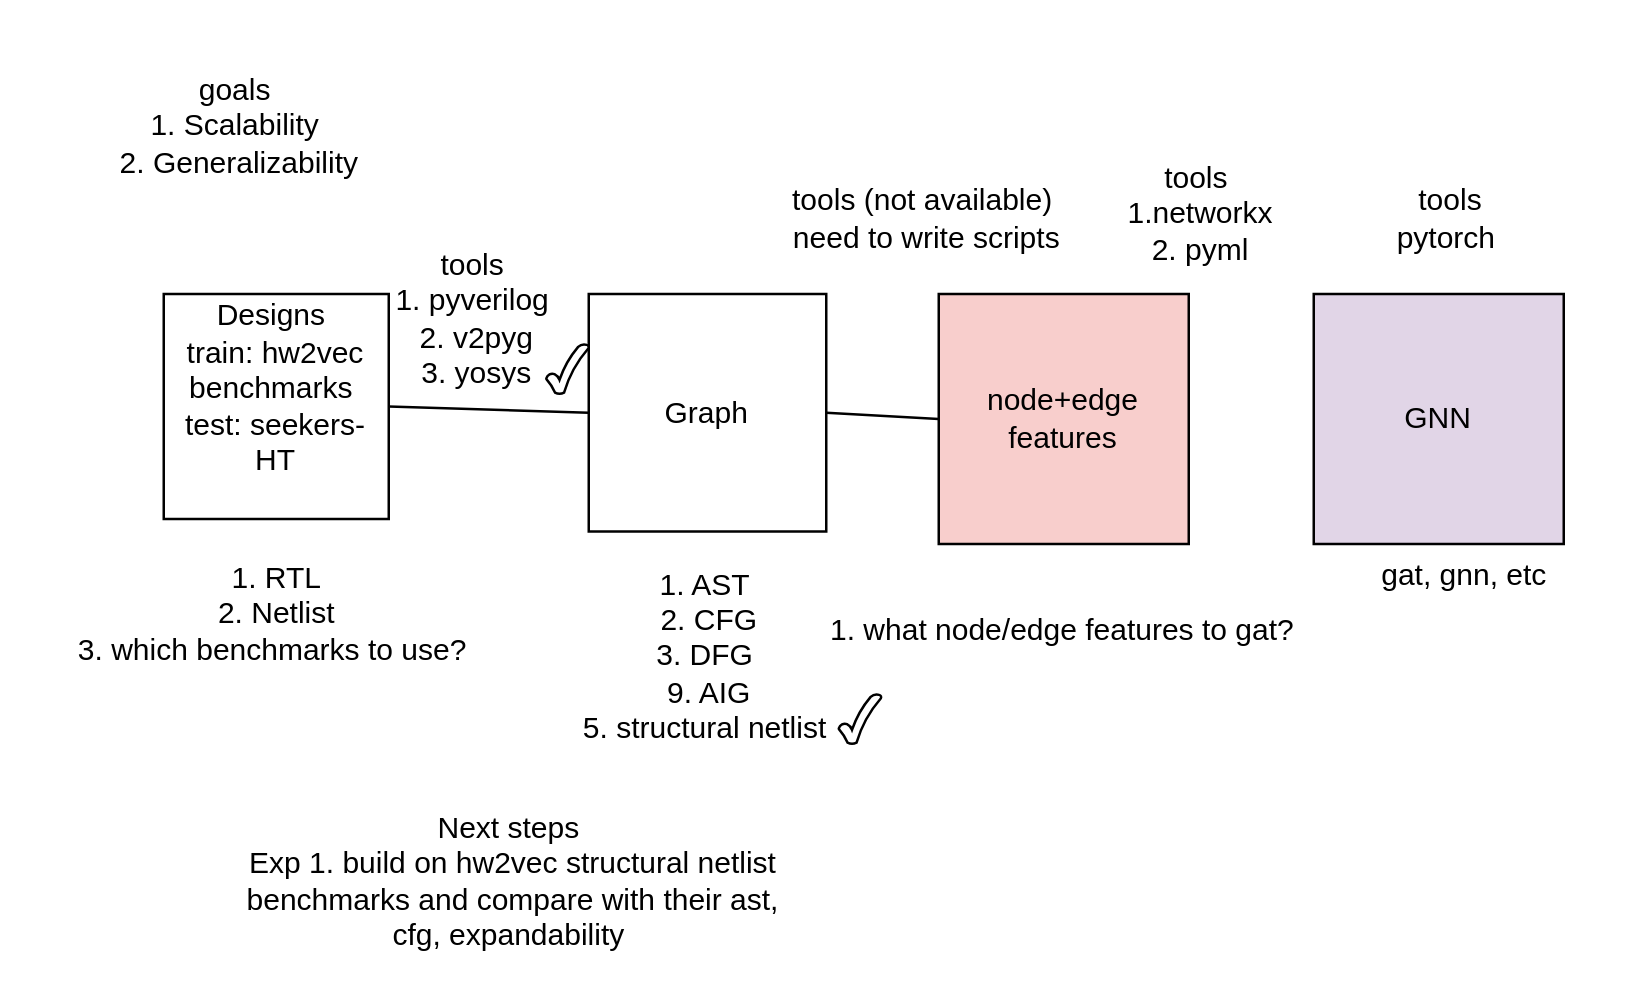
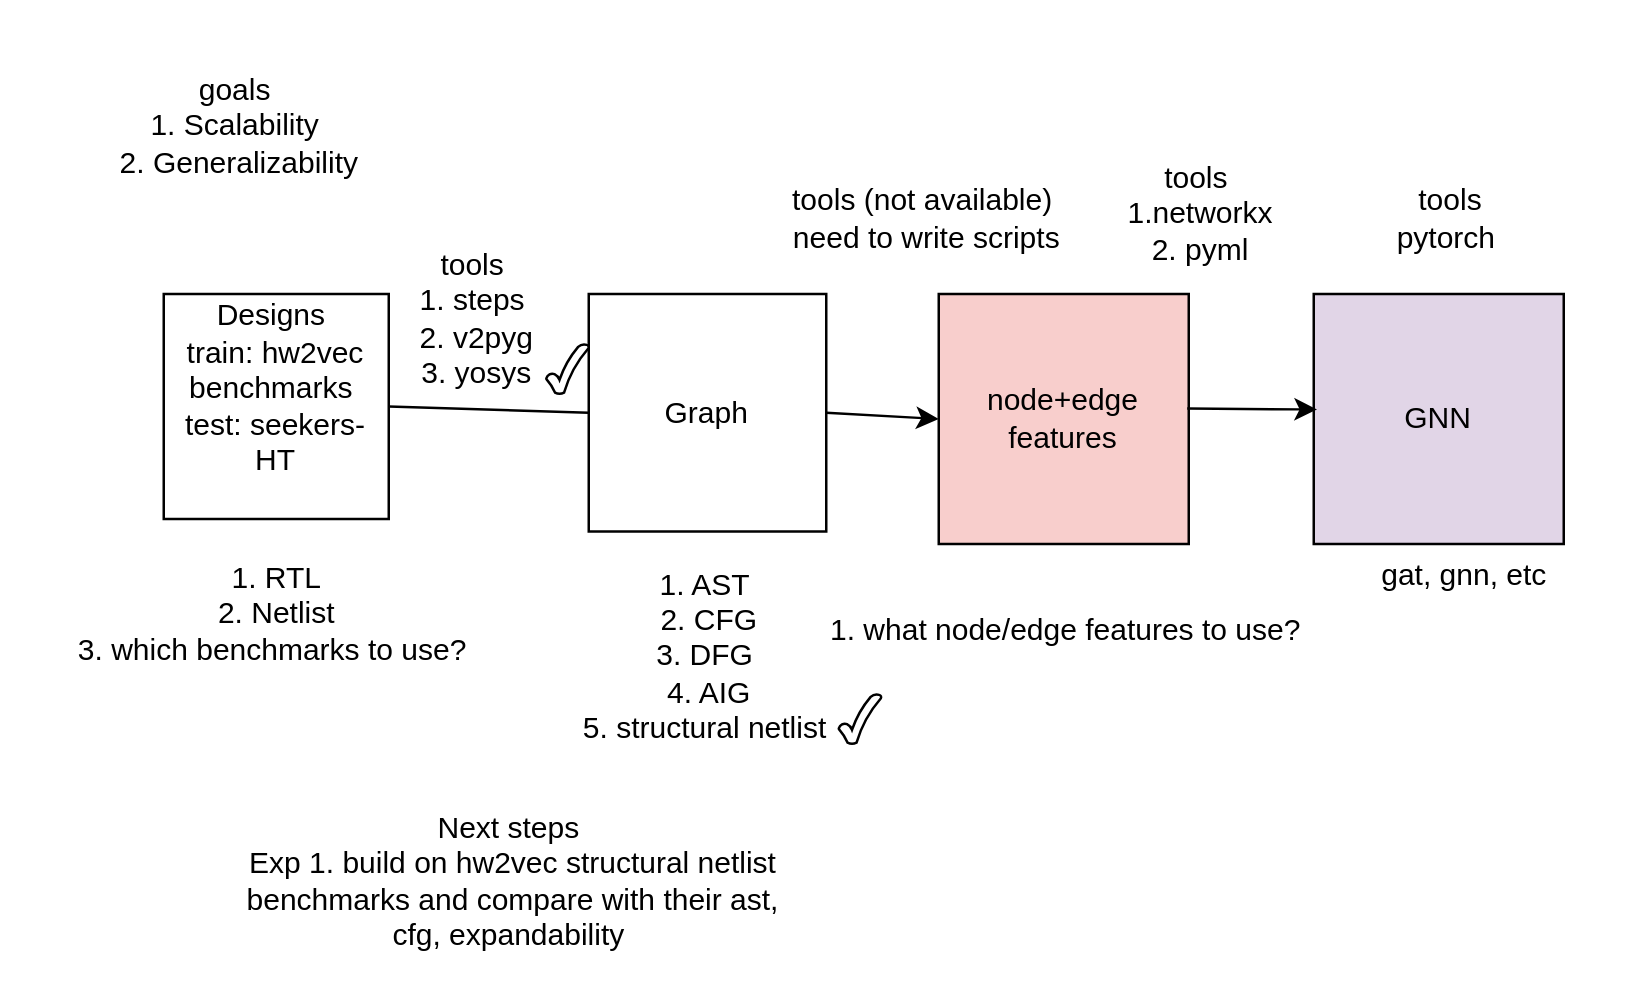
node "tools 1. pyverilog 2. v2pyg 3. yosys": label "tools 1. pyverilog 2. v2pyg 3. yosys" -> "tools 1. steps 2. v2pyg 3. yosys"
edge "node+edge features" -> "GNN": added
edge "Graph" -- "node+edge features": arrowhead none -> classic
node "1. what node/edge features to gat?": label "1. what node/edge features to gat?" -> "1. what node/edge features to use?"
node "1. AST 2. CFG 3. DFG 9. AIG 5. structural netlist": label "1. AST 2. CFG 3. DFG 9. AIG 5. structural netlist" -> "1. AST 2. CFG 3. DFG 4. AIG 5. structural netlist"
